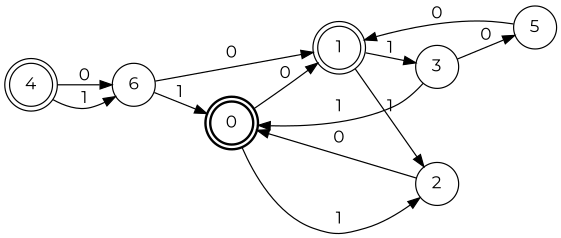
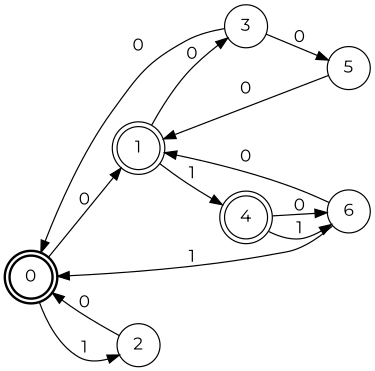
edge "1" -> "3": label "1" -> "0"
edge "3" -> "0": label "1" -> "0"
edge "1" -> "2": now "1" -> "4"
